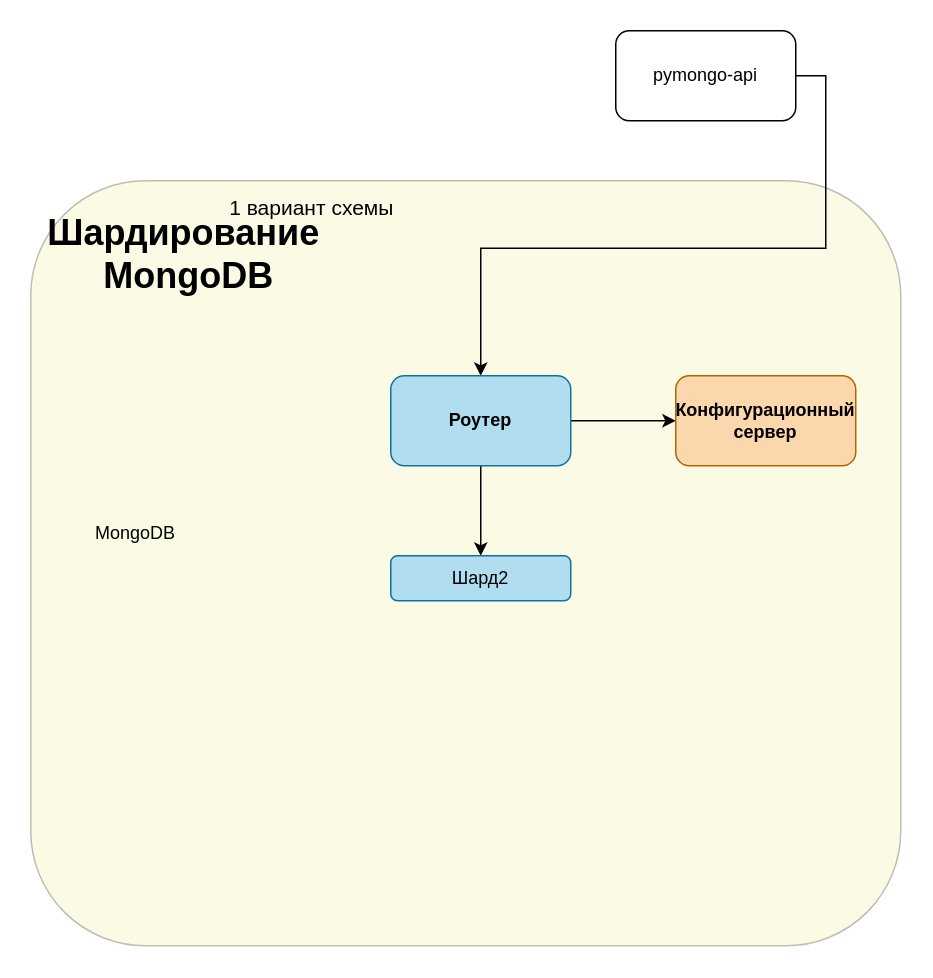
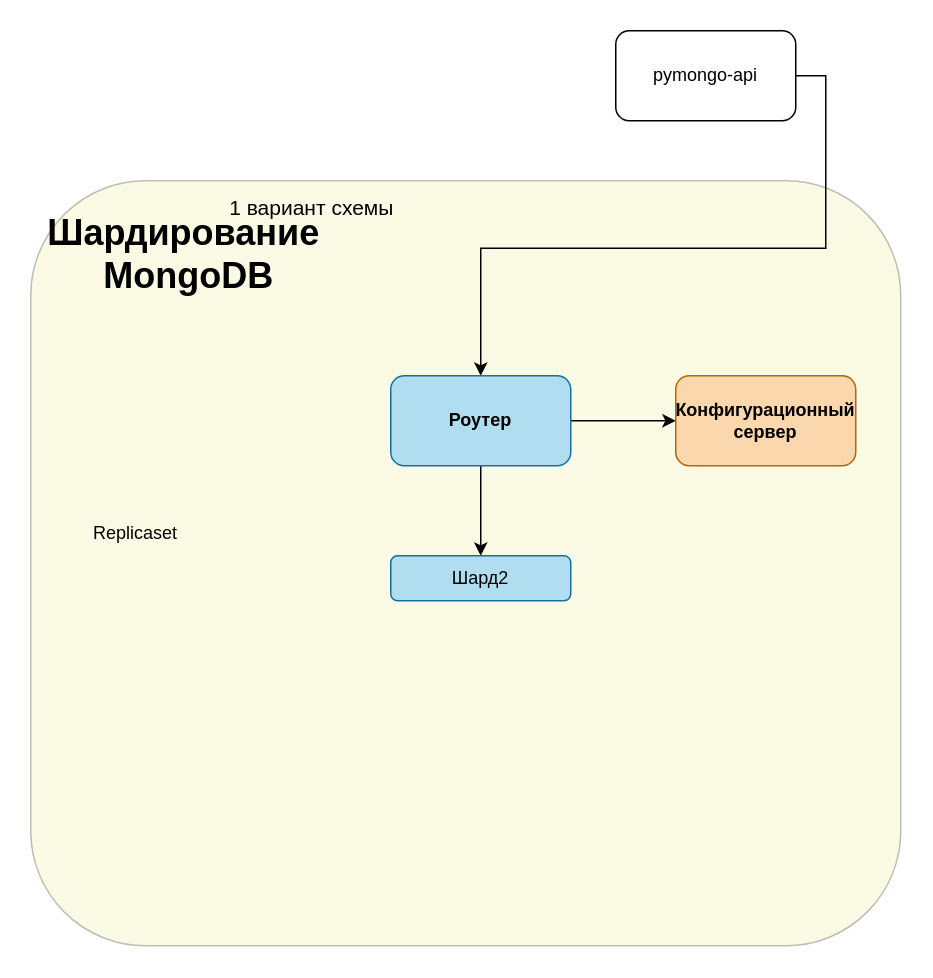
node "MongoDB": label "MongoDB" -> "Replicaset"
